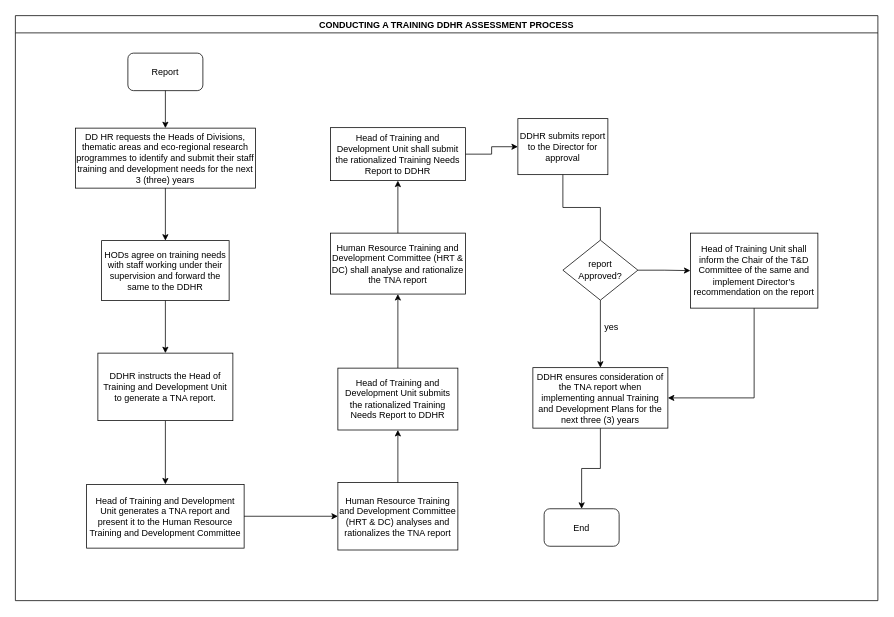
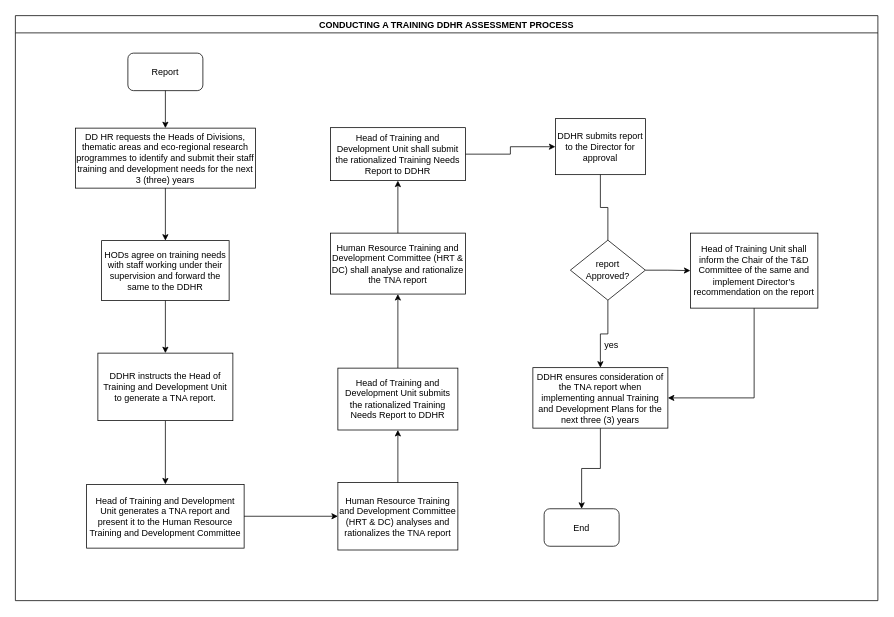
node "DDHR submits report to the Director for approval": moved (563, 146) -> (600, 146)
node "report Approved?": moved (600, 270) -> (608, 270)
node "yes": moved (612, 327) -> (612, 345)
